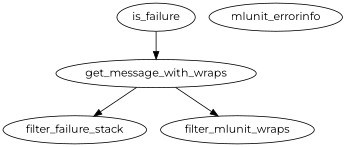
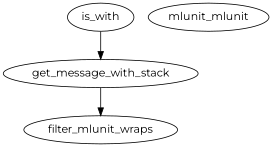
node "is_failure": label "is_failure" -> "is_with"
node "mlunit_errorinfo": label "mlunit_errorinfo" -> "mlunit_mlunit"
node "get_message_with_wraps": label "get_message_with_wraps" -> "get_message_with_stack"
node "filter_failure_stack": removed
